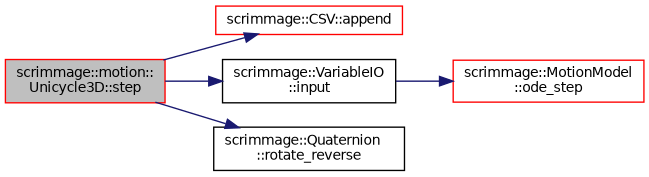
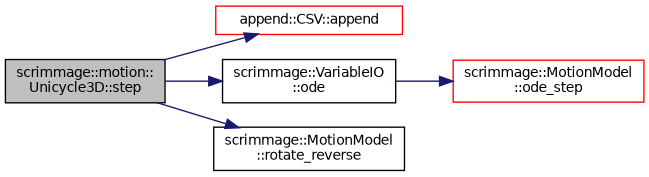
node "scrimmage::CSV::append": label "scrimmage::CSV::append" -> "append::CSV::append"
node "scrimmage::motion:: Unicycle3D::step": color red -> black
node "scrimmage::VariableIO ::input": label "scrimmage::VariableIO ::input" -> "scrimmage::VariableIO ::ode"
node "scrimmage::Quaternion ::rotate_reverse": label "scrimmage::Quaternion ::rotate_reverse" -> "scrimmage::MotionModel ::rotate_reverse"
